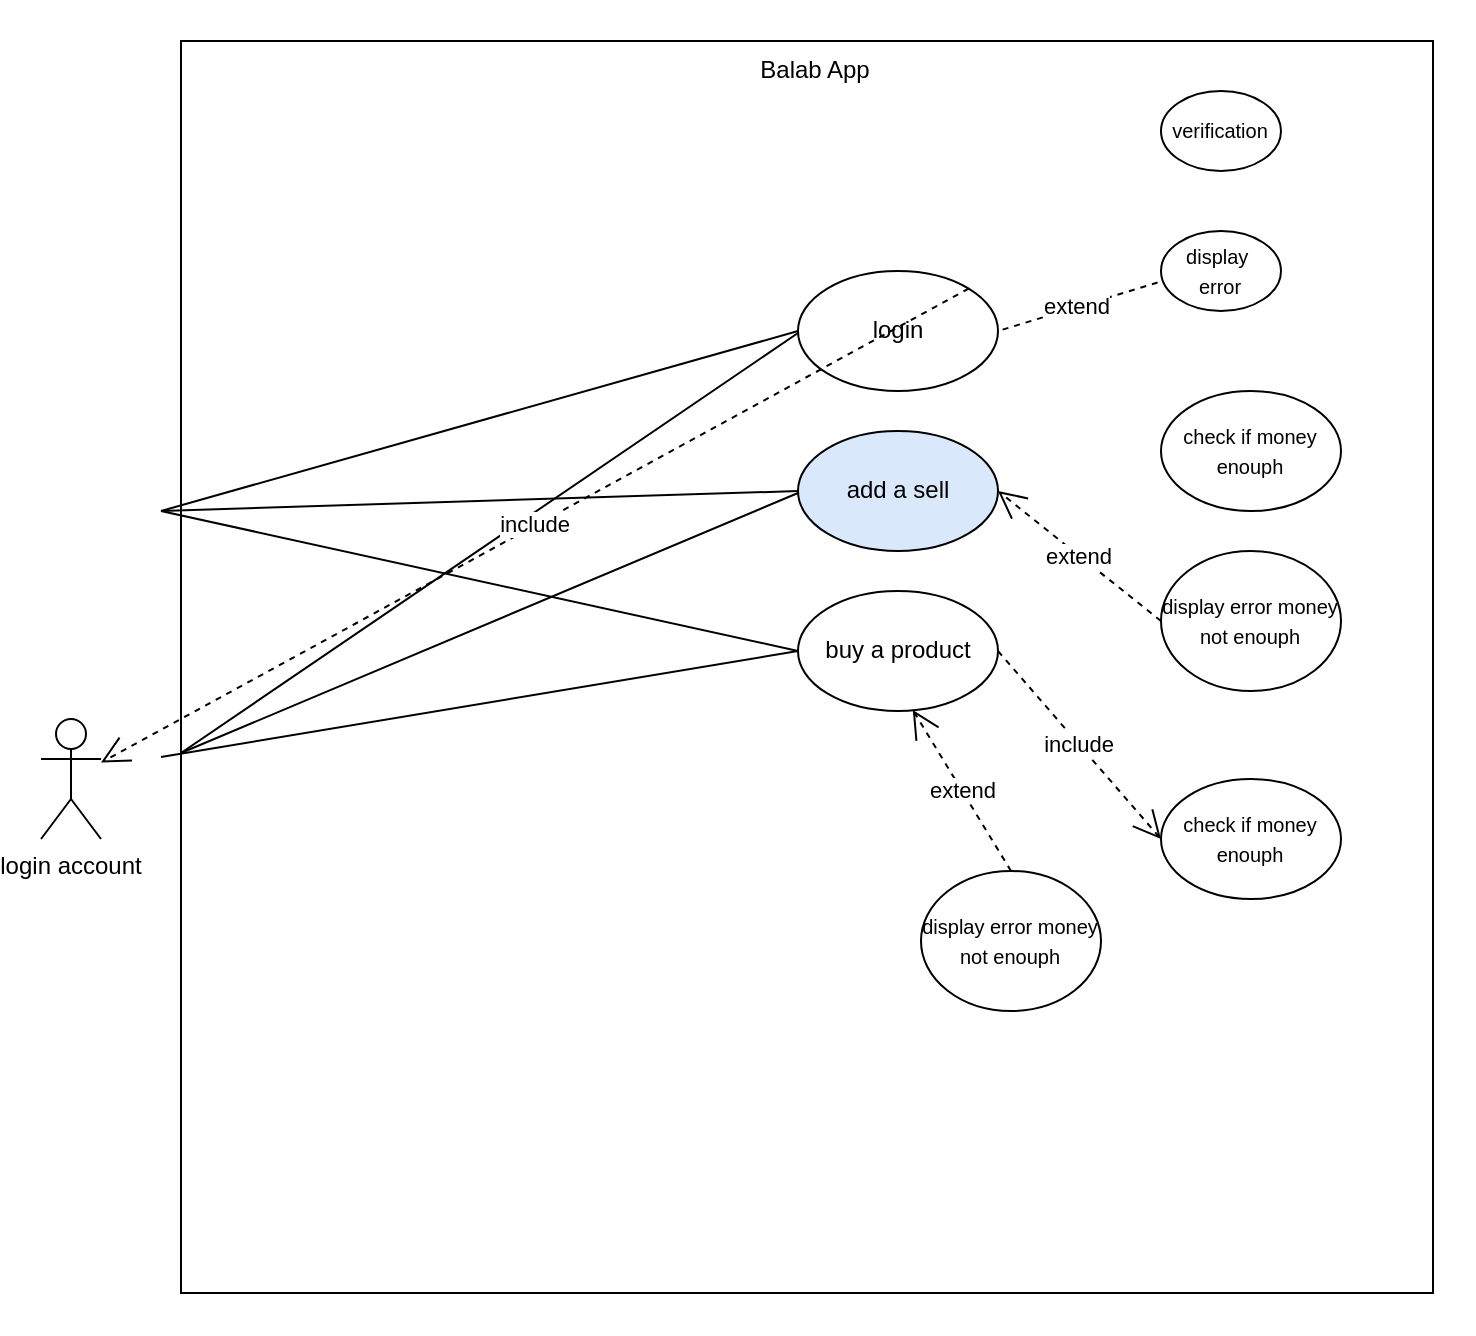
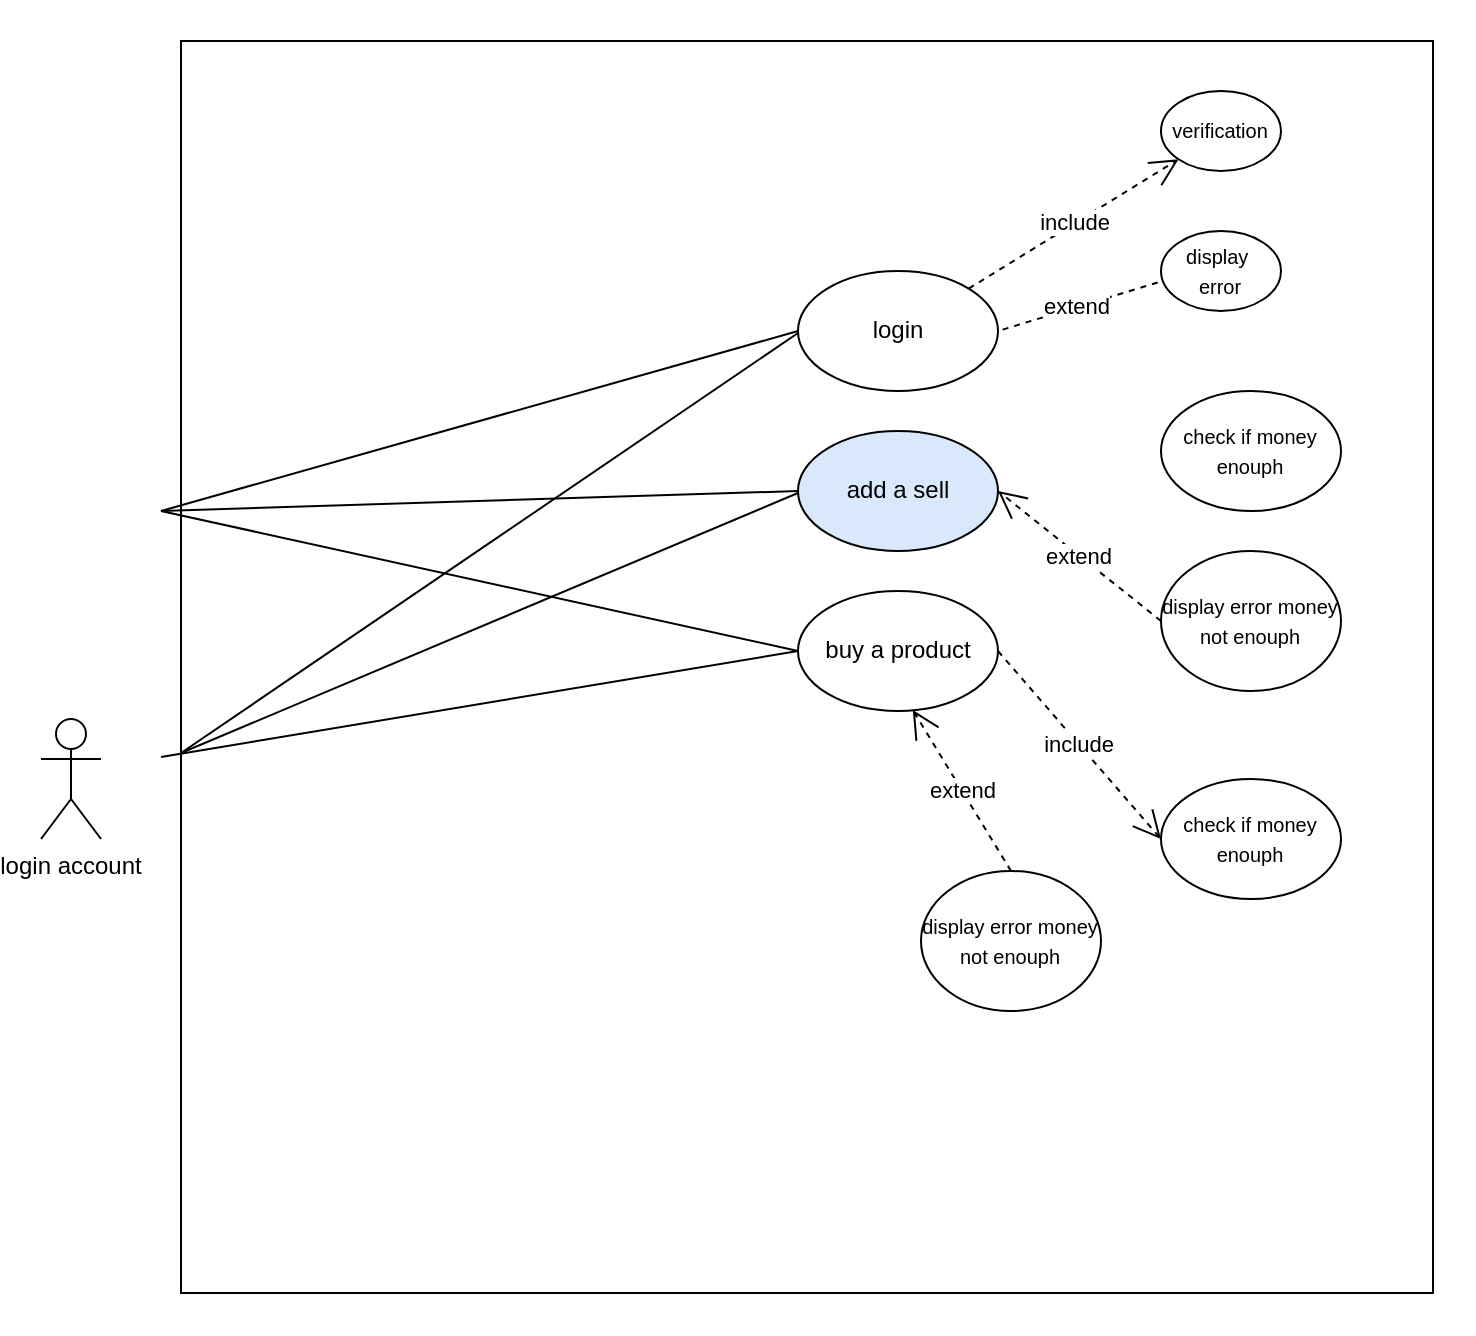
node "Balab App": removed
edge "login" -> "login account": now "login" -> "verification"
